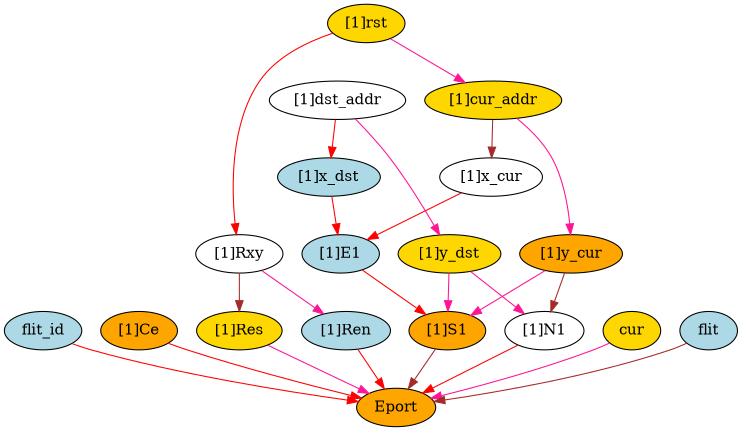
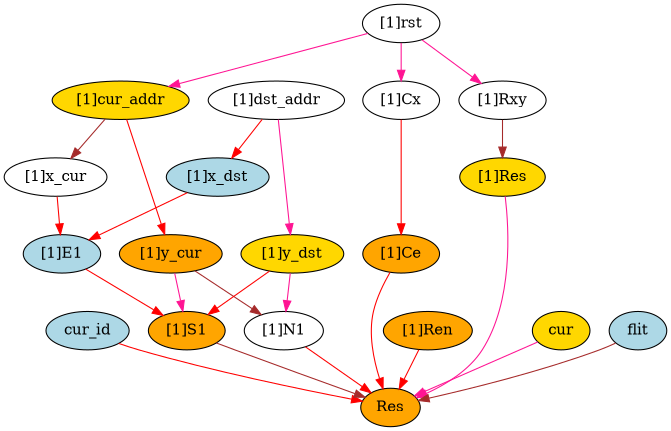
node "[1]rst": fillcolor gold -> white
node "[1]Cx": added
edge "[1]rst" -> "[1]Rxy": color red -> deeppink
edge "[1]cur_addr" -> "[1]y_cur": color deeppink -> red
edge "[1]y_dst" -> "[1]S1": color deeppink -> red
edge "[1]Rxy" -> "[1]Ren": removed
node "flit_id": label "flit_id" -> "cur_id"
node "[1]Ren": fillcolor lightblue -> orange
node "Eport": label "Eport" -> "Res"
